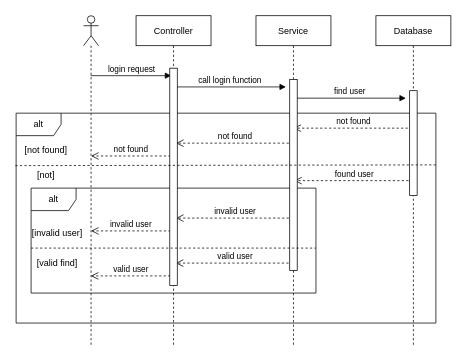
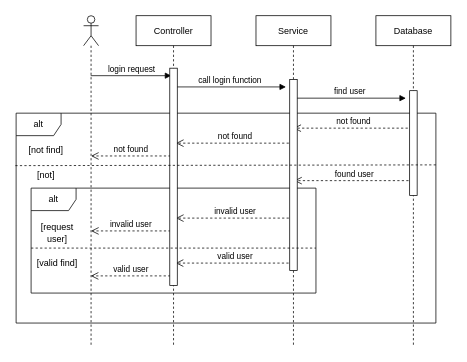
node "[not found]": label "[not found]" -> "[not find]"
node "[invalid user]": label "[invalid user]" -> "[request user]"
